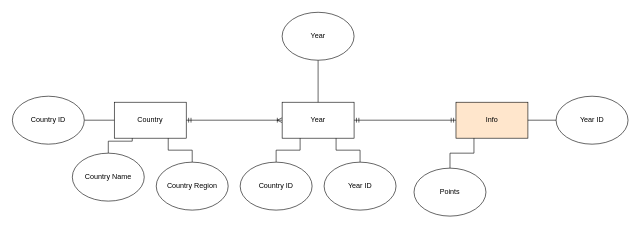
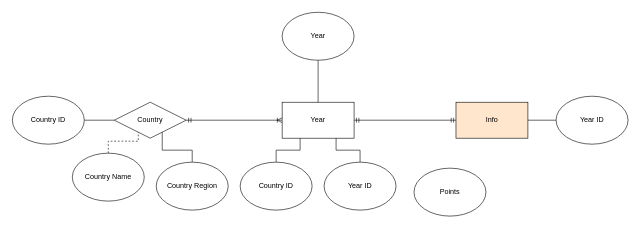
node "Country": shape rectangle -> diamond
edge "Country" -- "Country Name": style solid -> dashed
edge "Info" -- "Points": removed
